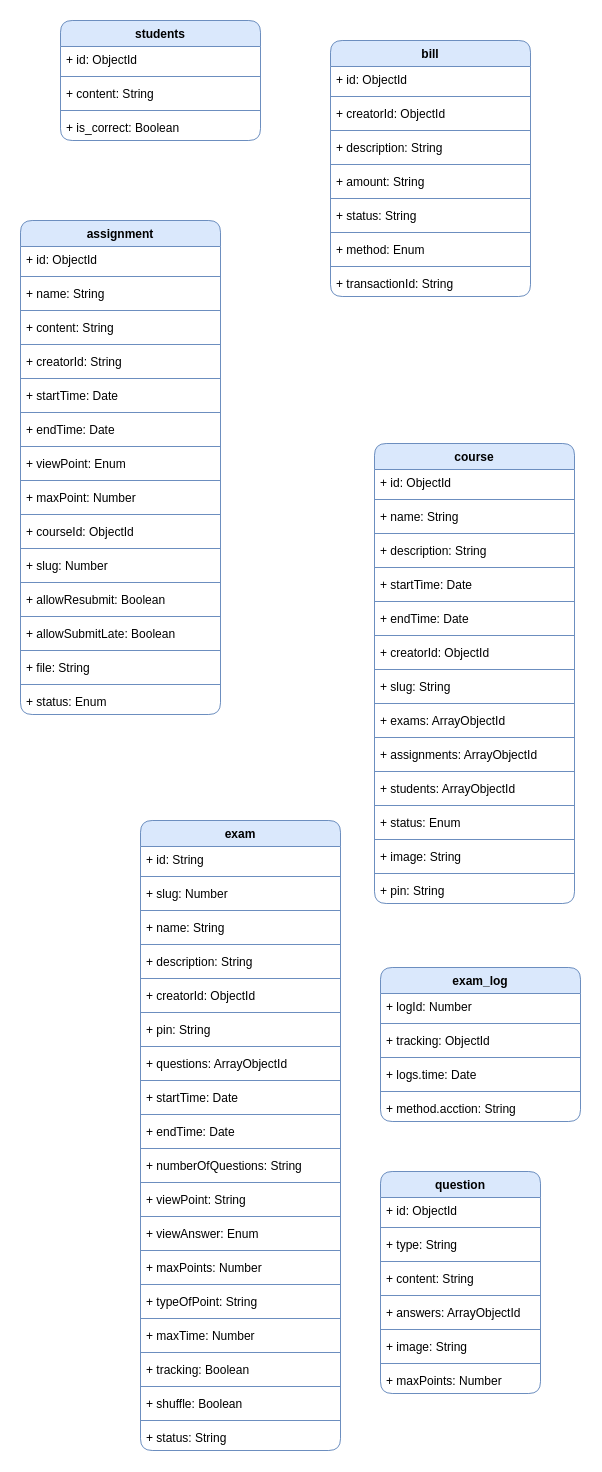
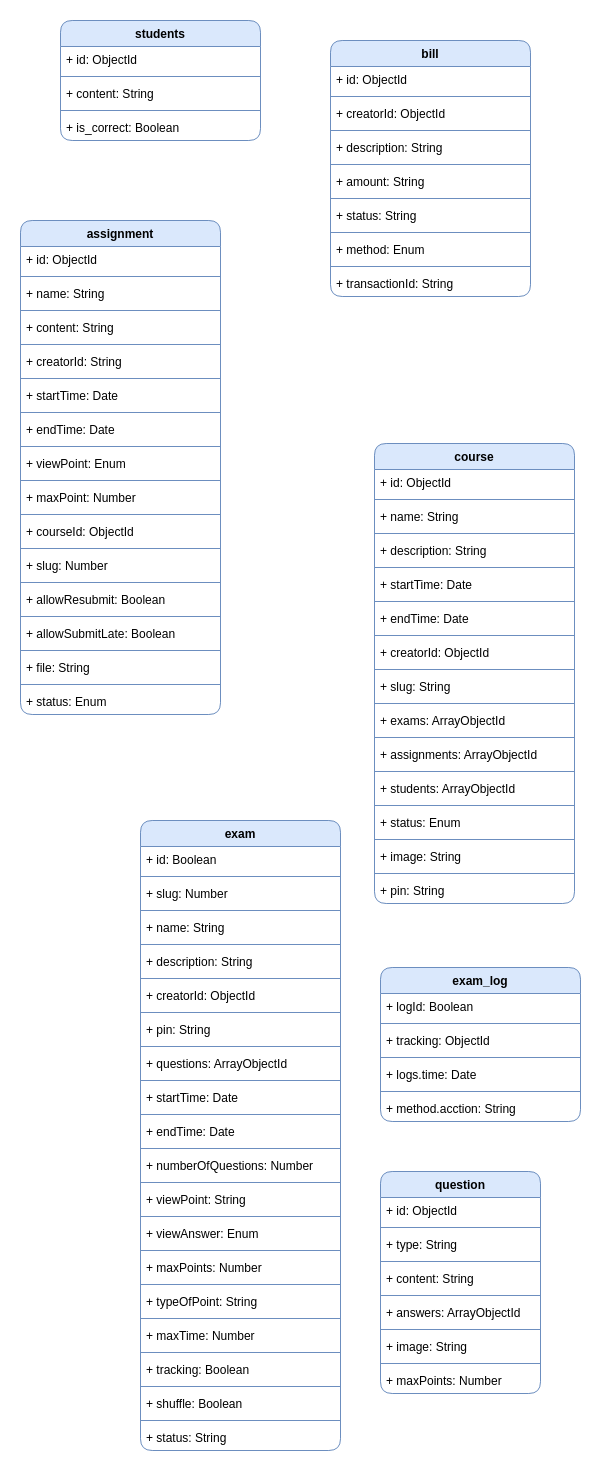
node "+ id: String": label "+ id: String" -> "+ id: Boolean"
node "+ logId: Number": label "+ logId: Number" -> "+ logId: Boolean"
node "+ numberOfQuestions: String": label "+ numberOfQuestions: String" -> "+ numberOfQuestions: Number"
